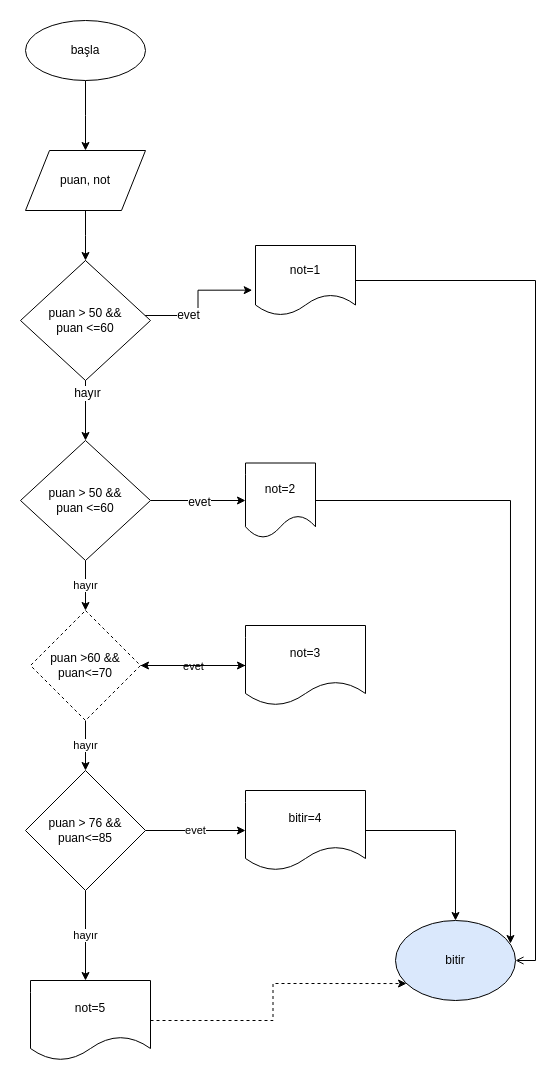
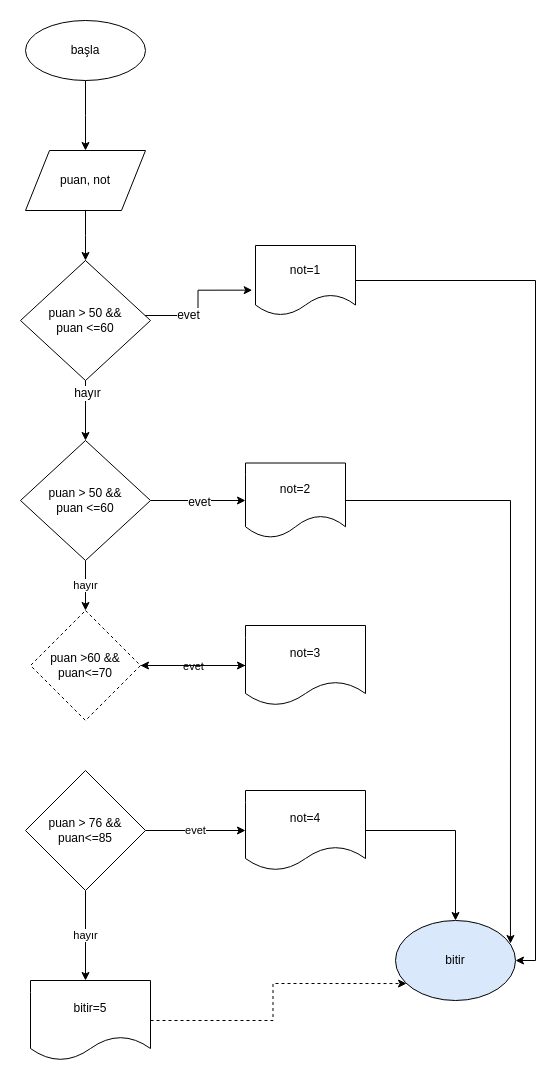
node "not=2": size 70x75 -> 100x75
edge "puan >60 && puan<=70" -> "puan > 76 && puan<=85": removed, label "hayır"
node "bitir=4": label "bitir=4" -> "not=4"
edge "not=1" -> "bitir": arrowhead open -> classic
node "not=5": label "not=5" -> "bitir=5"
